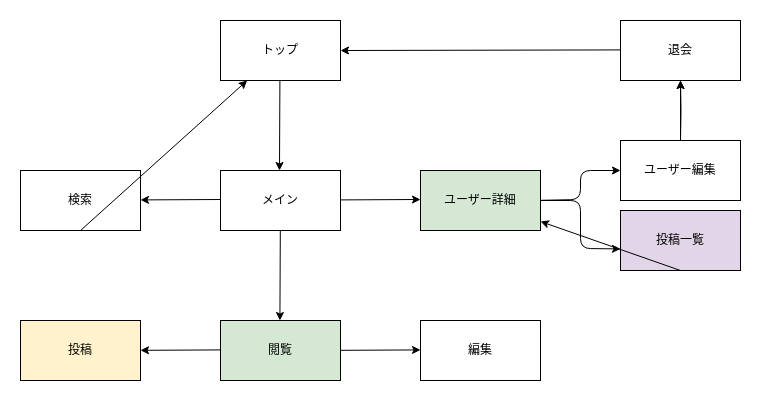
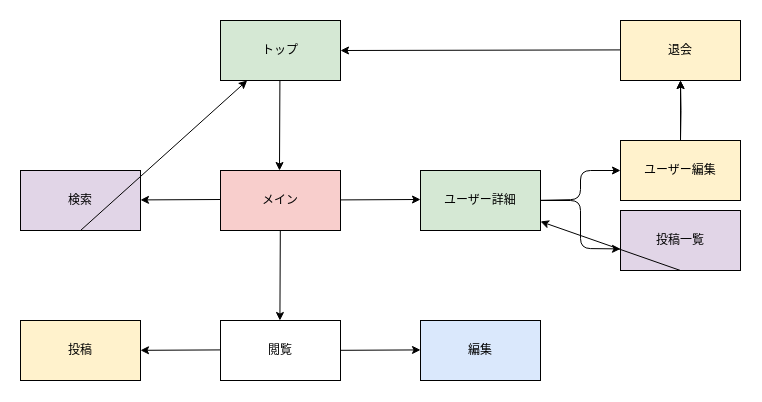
node "トップ": fillcolor #ffffff -> #d5e8d4
node "退会": fillcolor #ffffff -> #fff2cc
node "ユーザー編集": fillcolor #ffffff -> #fff2cc
node "検索": fillcolor #ffffff -> #e1d5e7
node "メイン": fillcolor #ffffff -> #f8cecc
node "閲覧": fillcolor #d5e8d4 -> #ffffff
node "編集": fillcolor #ffffff -> #dae8fc
